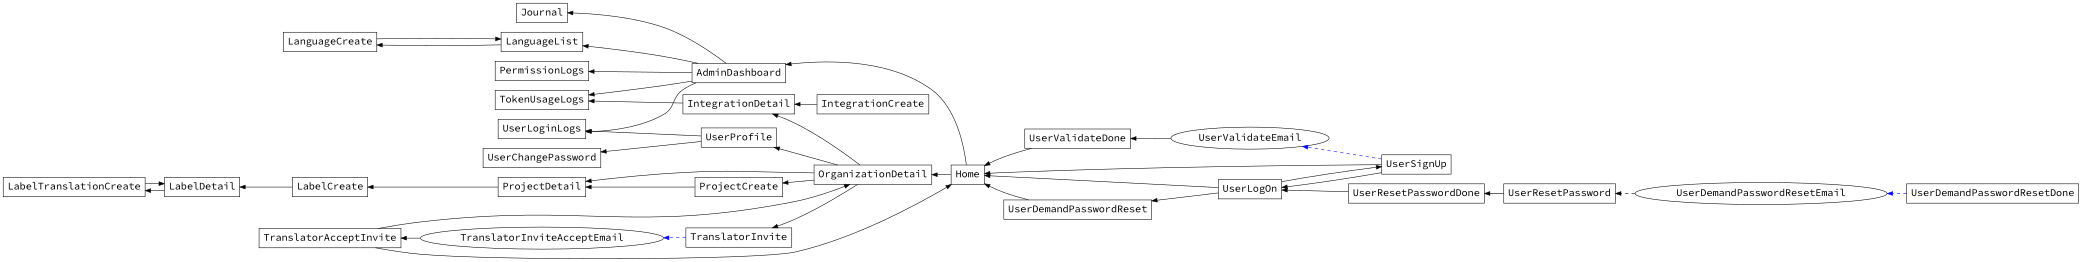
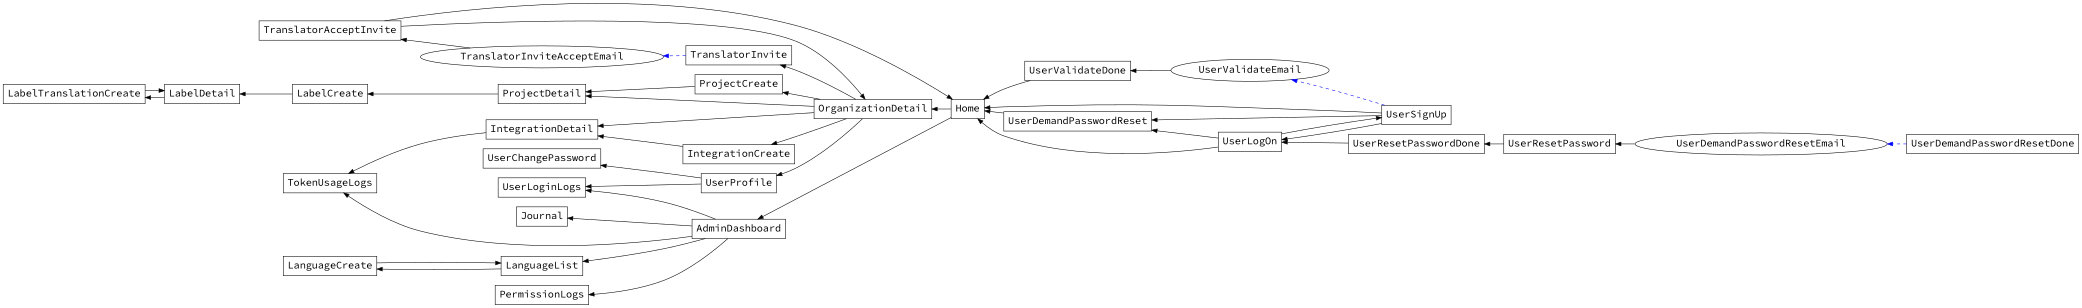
edge "UserSignUp" -> "UserDemandPasswordReset": added
edge "OrganizationDetail" -> "IntegrationCreate": added
edge "UserDemandPasswordResetEmail" -> "UserResetPassword": style dashed -> solid
